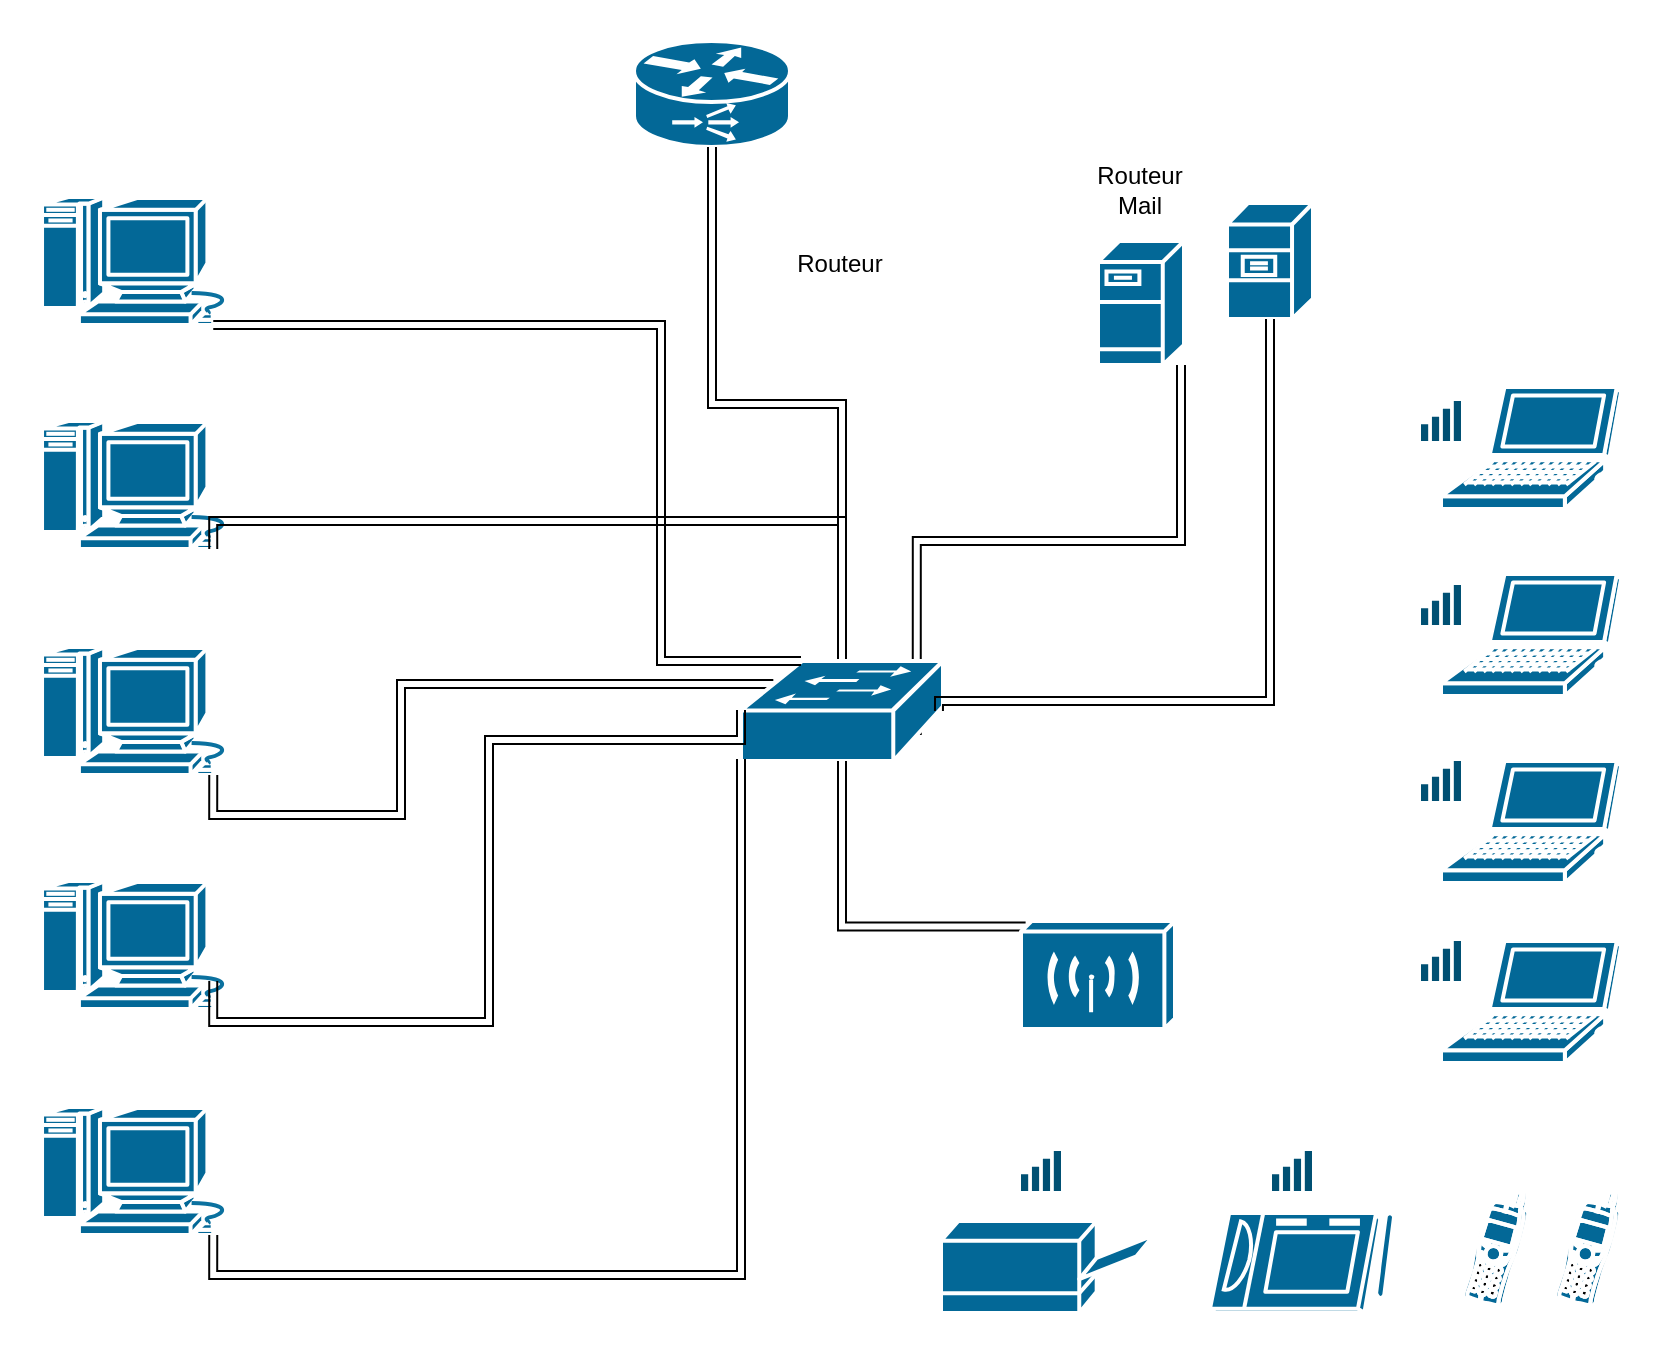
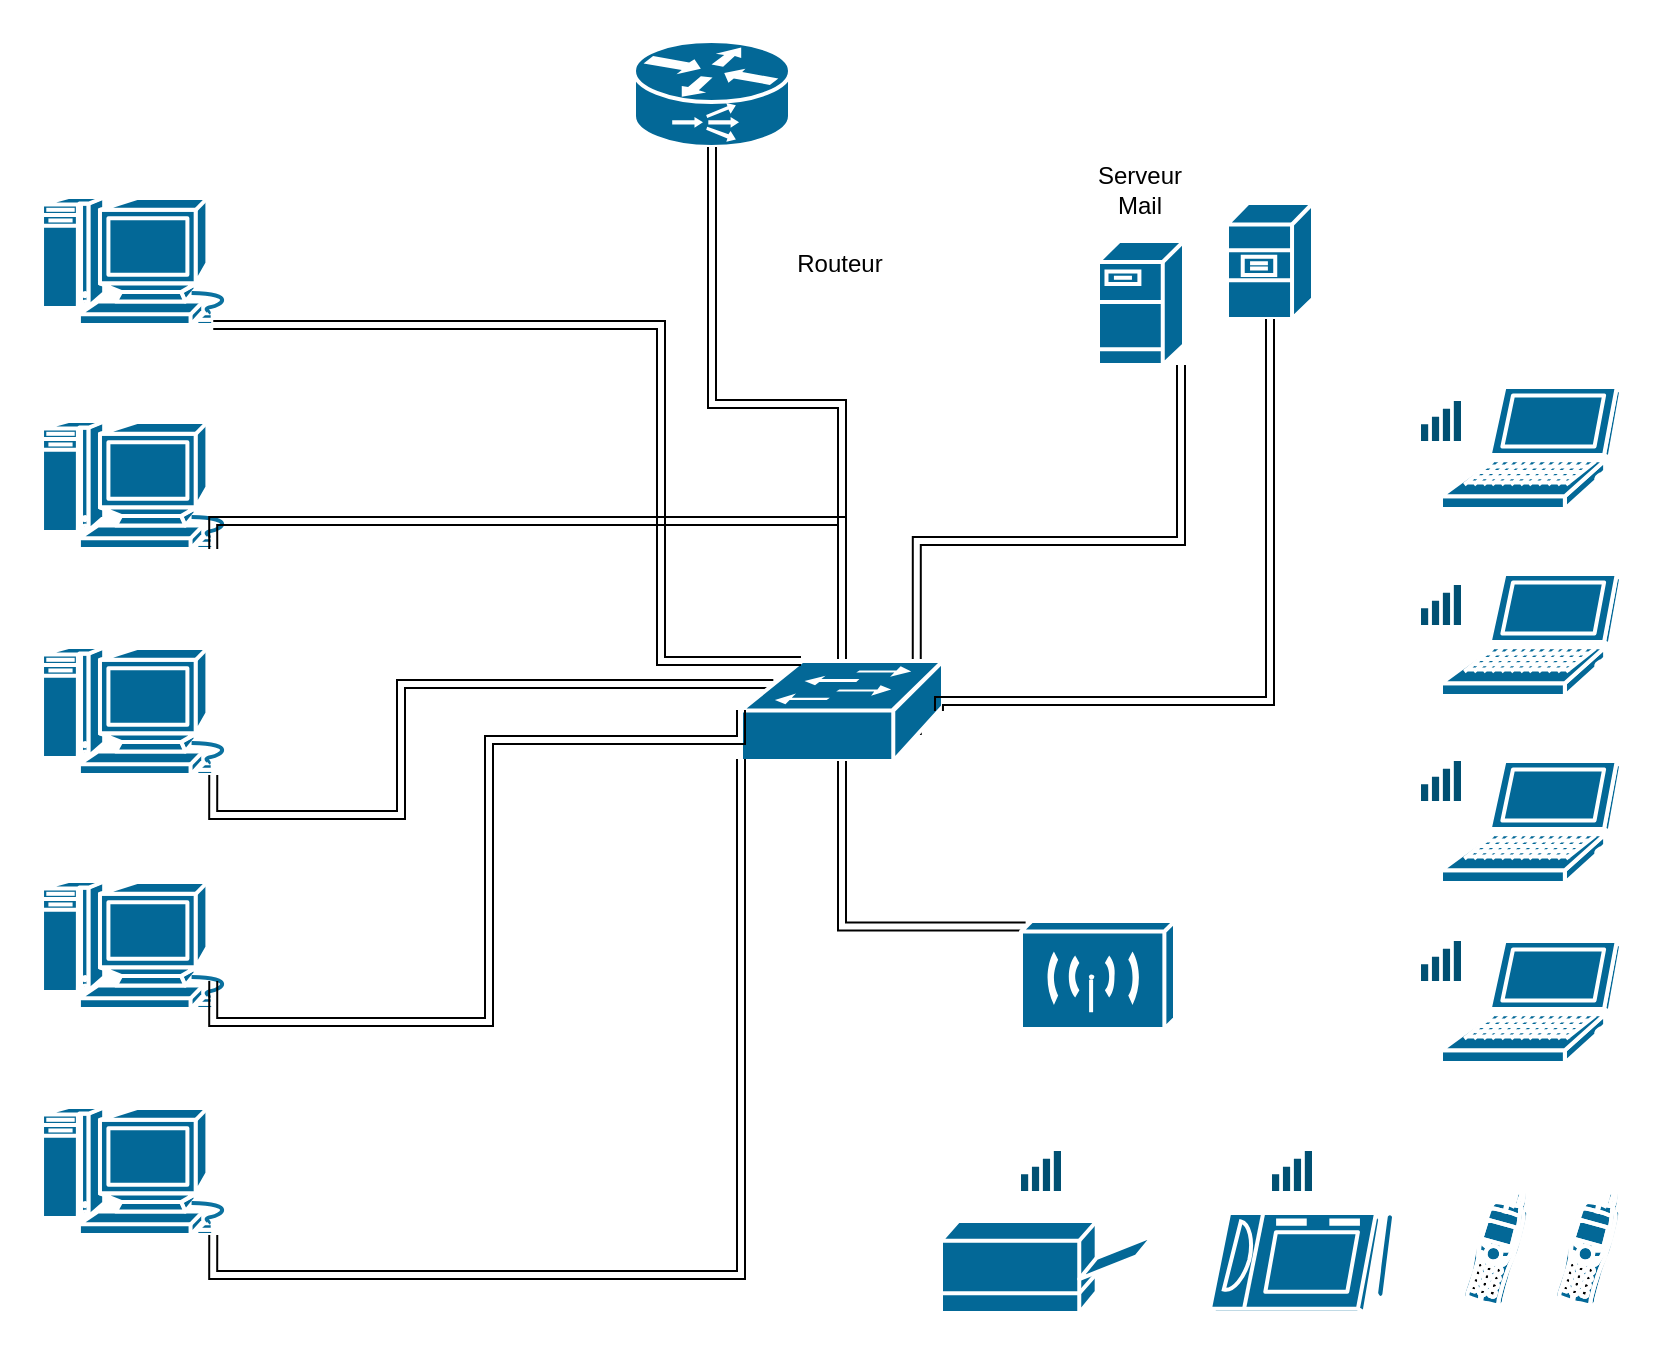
node "Routeur Mail": label "Routeur Mail" -> "Serveur Mail"
